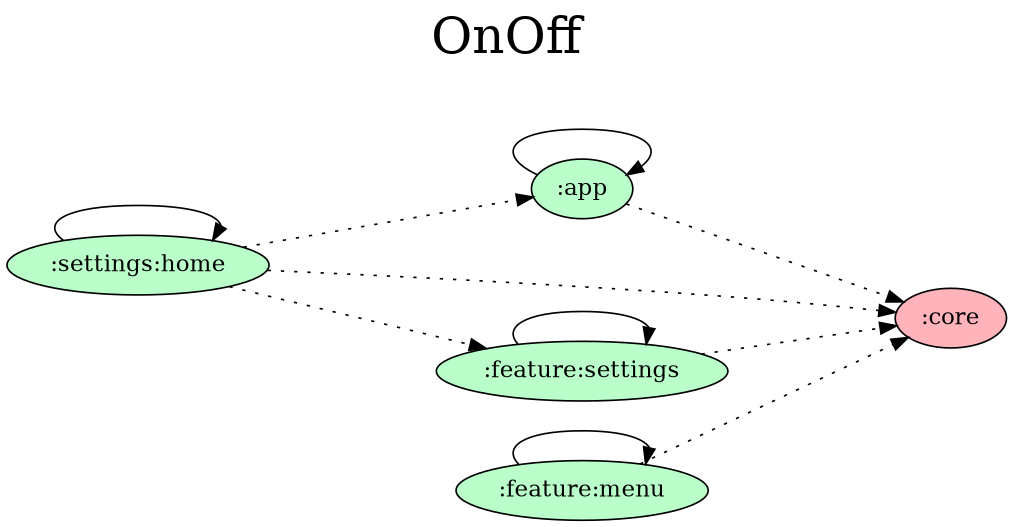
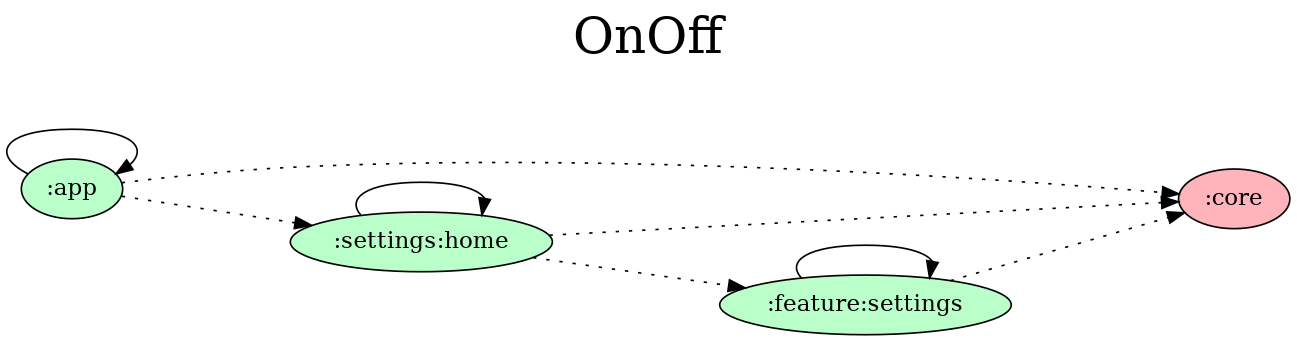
edge ":settings:home" -> ":app": reversed
node ":feature:menu": removed
